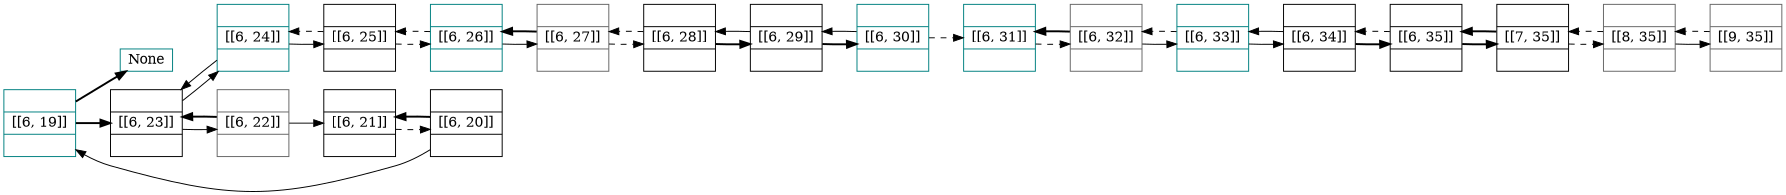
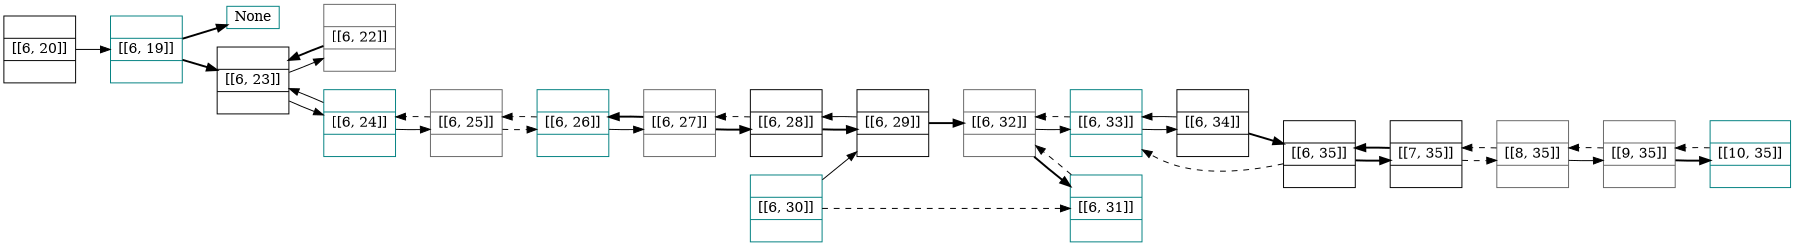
edge "[[6, 35]]" -> "[[6, 34]]": now "[[6, 35]]" -> "[[6, 33]]"
node "[[6, 25]]": color black -> gray40
edge "[[6, 27]]" -> "[[6, 28]]": style dashed -> bold
edge "[[6, 29]]" -> "[[6, 30]]": now "[[6, 29]]" -> "[[6, 32]]"
node "[[6, 21]]": removed
node "[[10, 35]]": added
